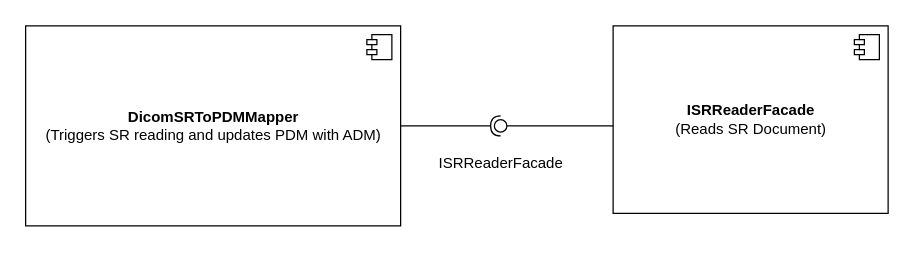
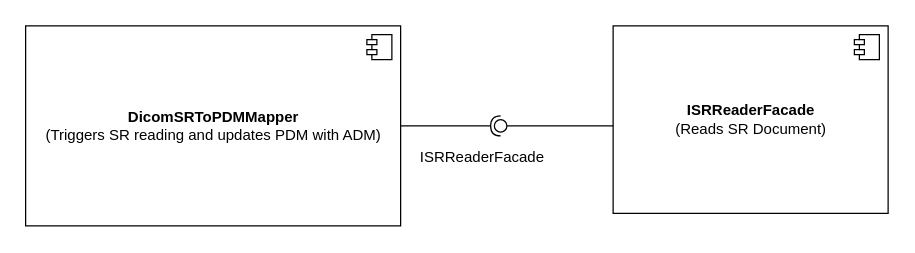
node "ISRReaderFacade": moved (501, 163) -> (482, 157)
